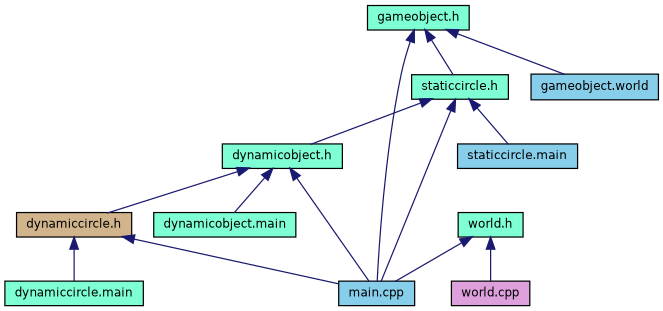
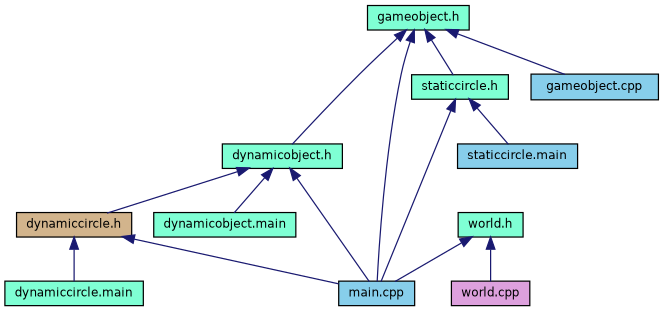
node "gameobject.world": label "gameobject.world" -> "gameobject.cpp"
edge "dynamicobject.h" -> "staticcircle.h": now "dynamicobject.h" -> "gameobject.h"
